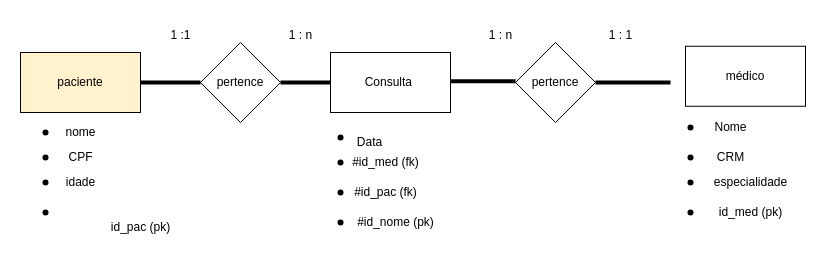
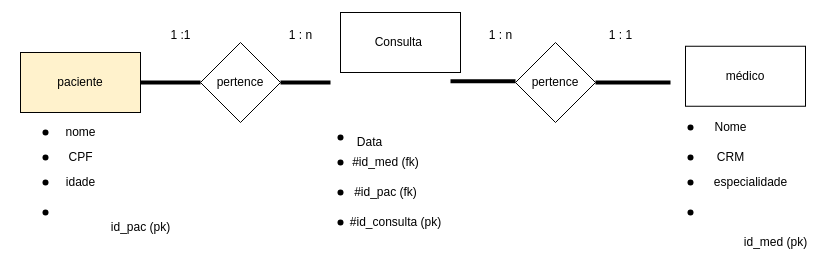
node "Consulta": moved (391, 83) -> (401, 43)
node "id_med (pk)": moved (751, 213) -> (776, 243)
node "#id_nome (pk)": label "#id_nome (pk)" -> "#id_consulta (pk)"
